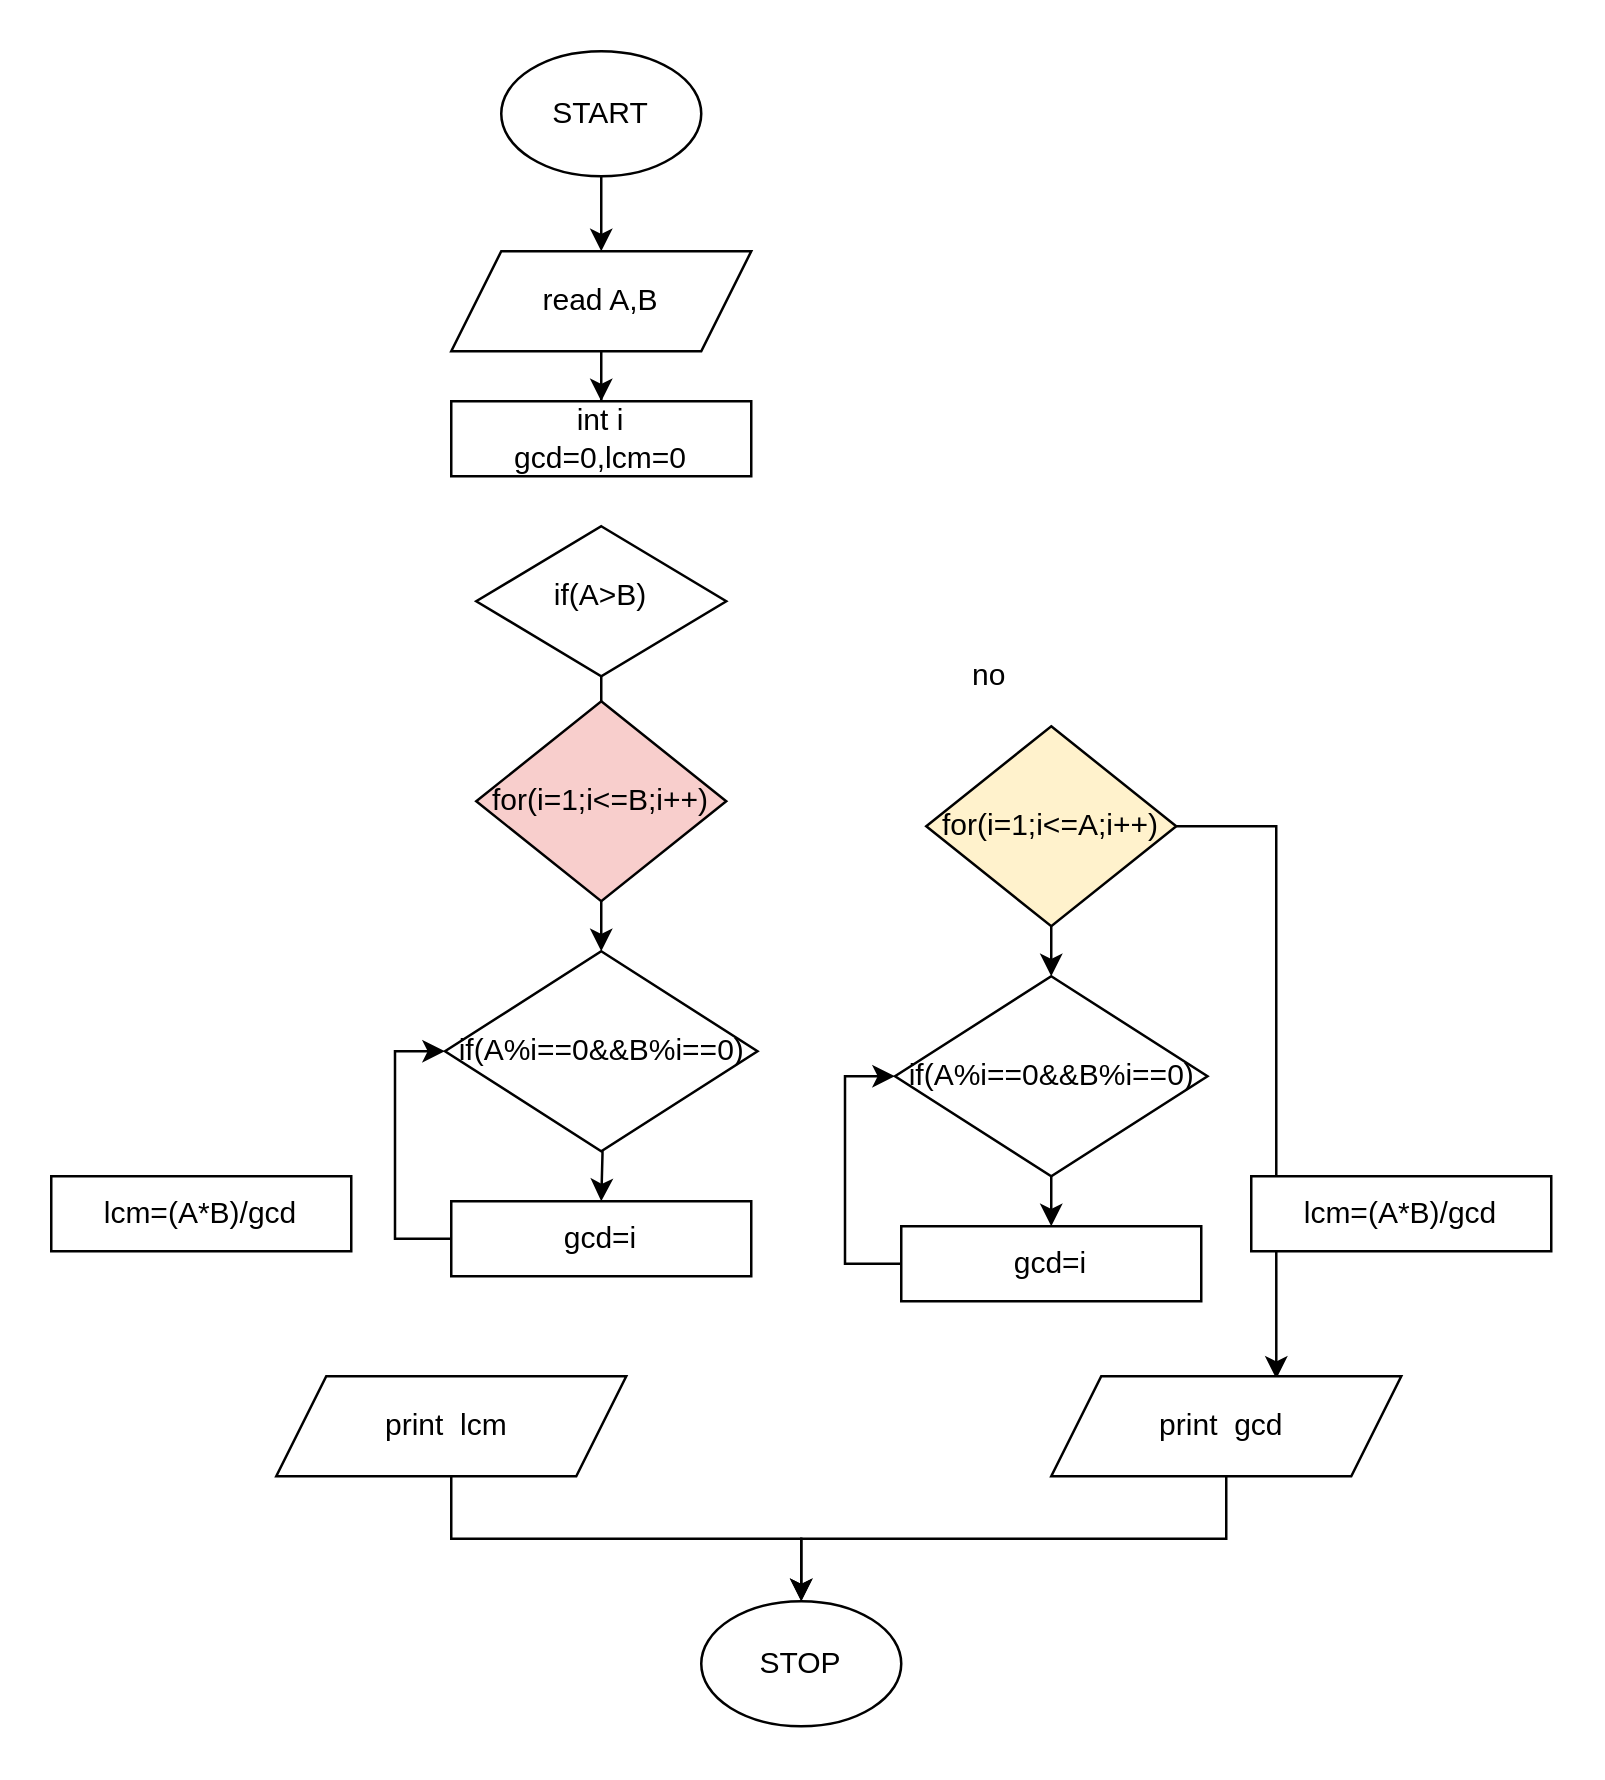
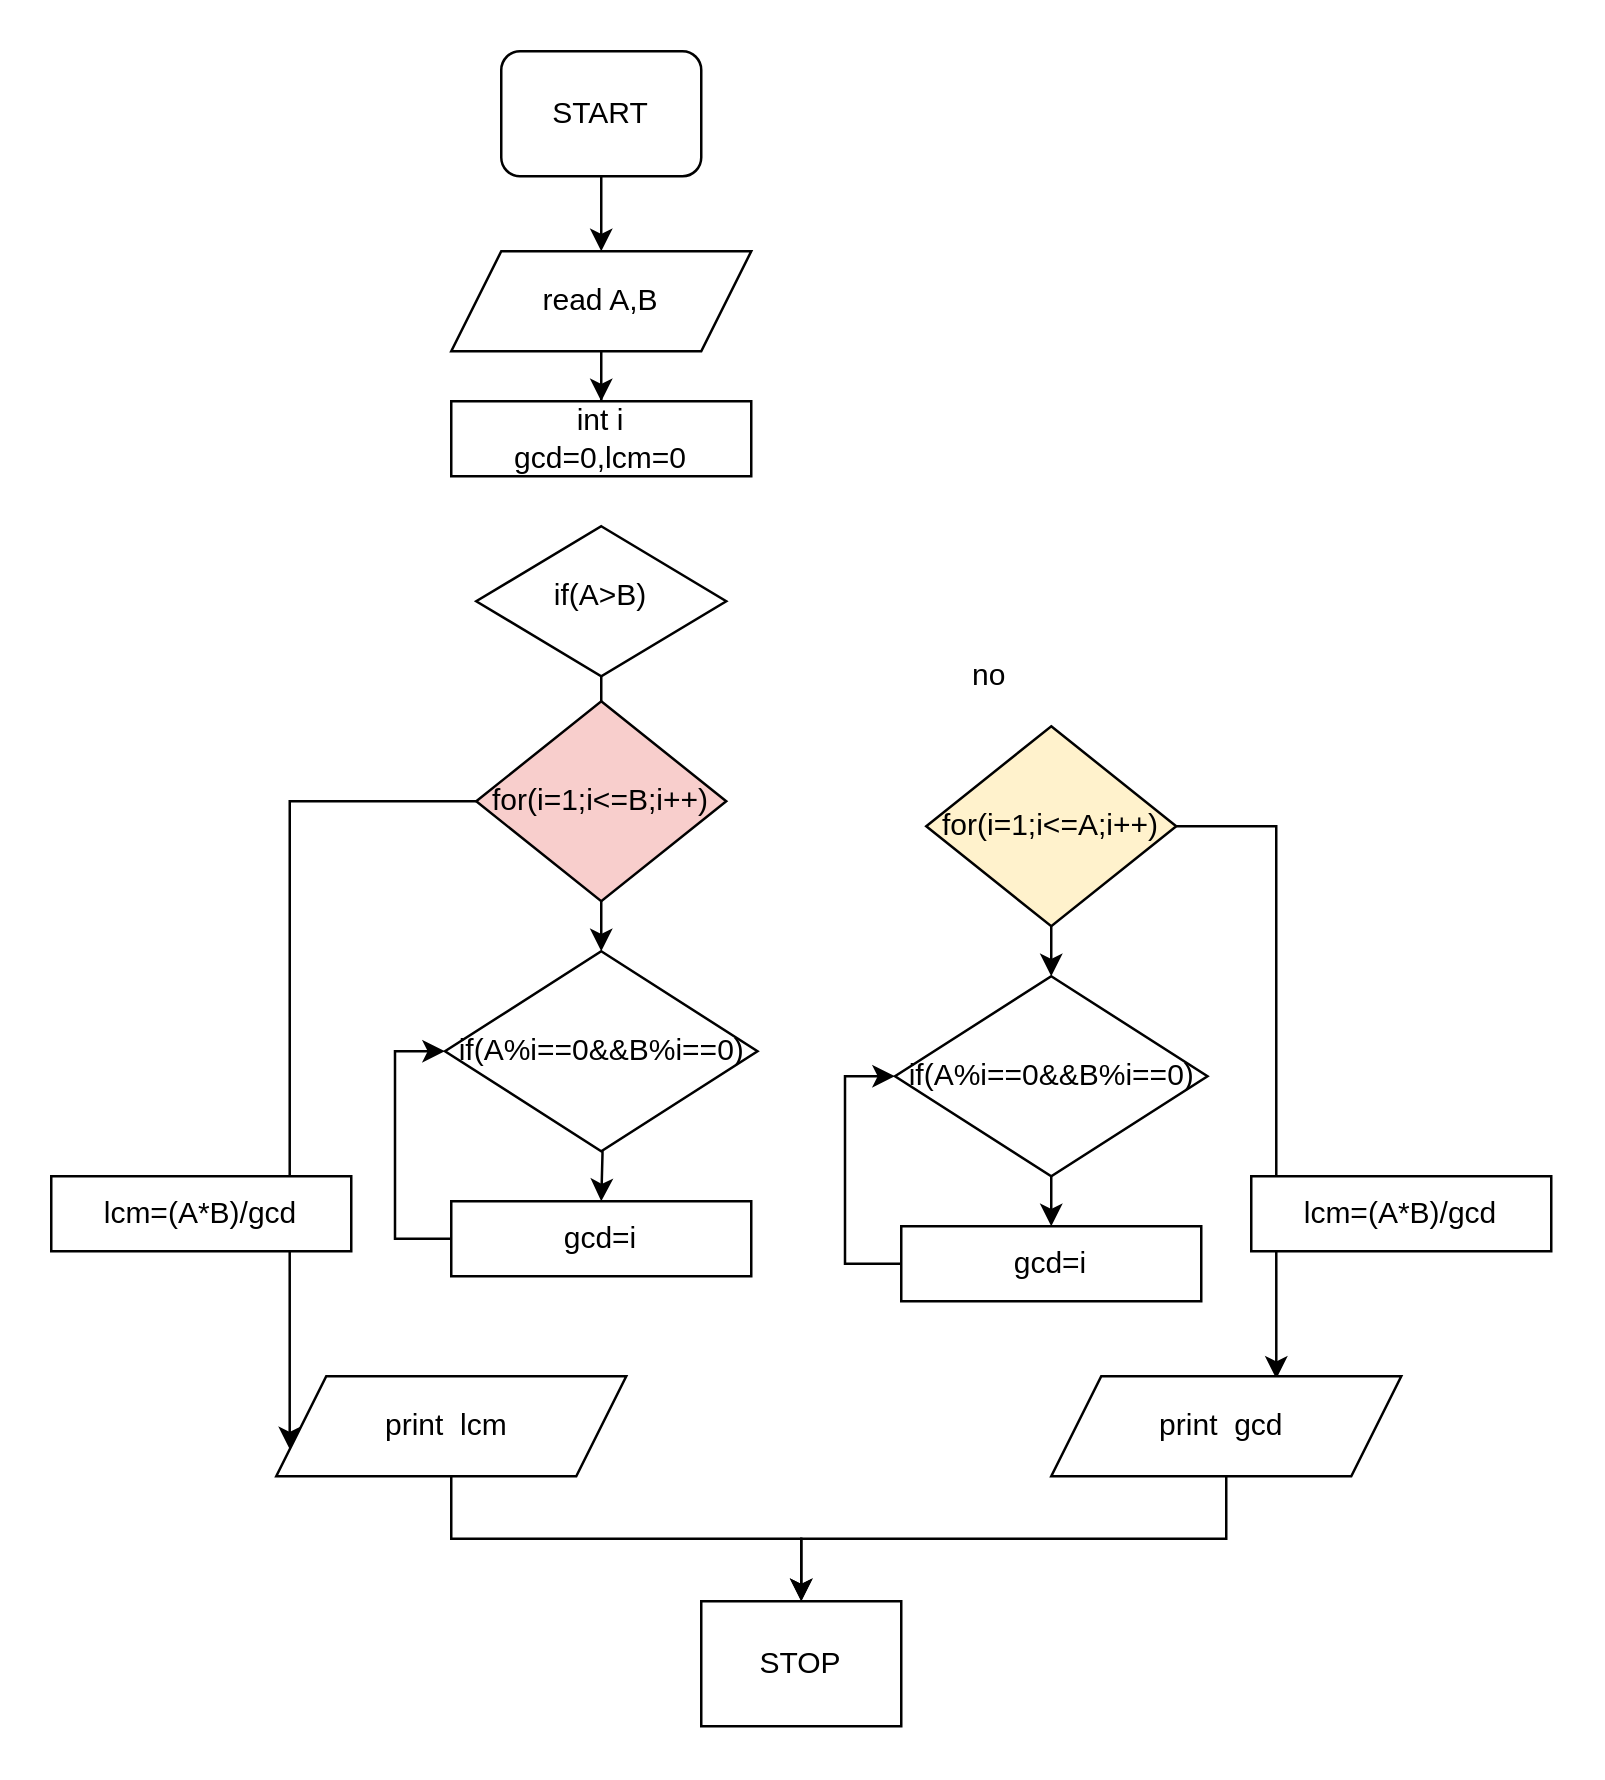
node "START": shape ellipse -> rounded rectangle
edge "for(i=1;i<=B;i++)" -> "print lcm": added
node "STOP": shape ellipse -> rectangle
